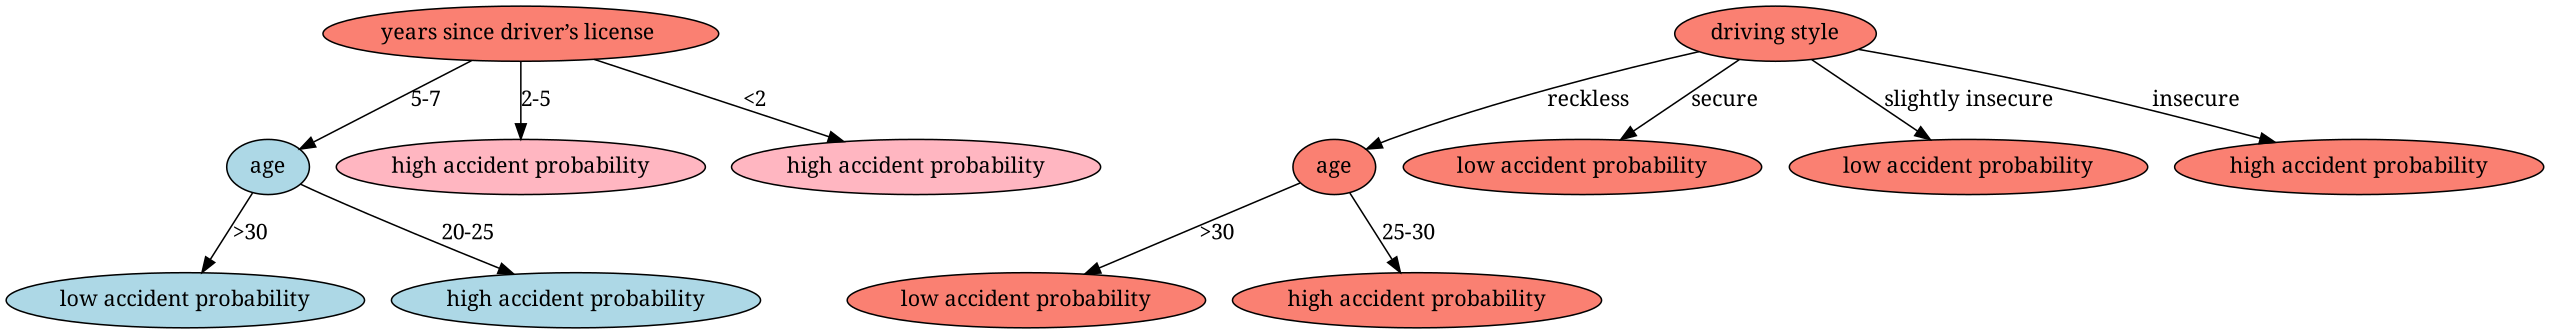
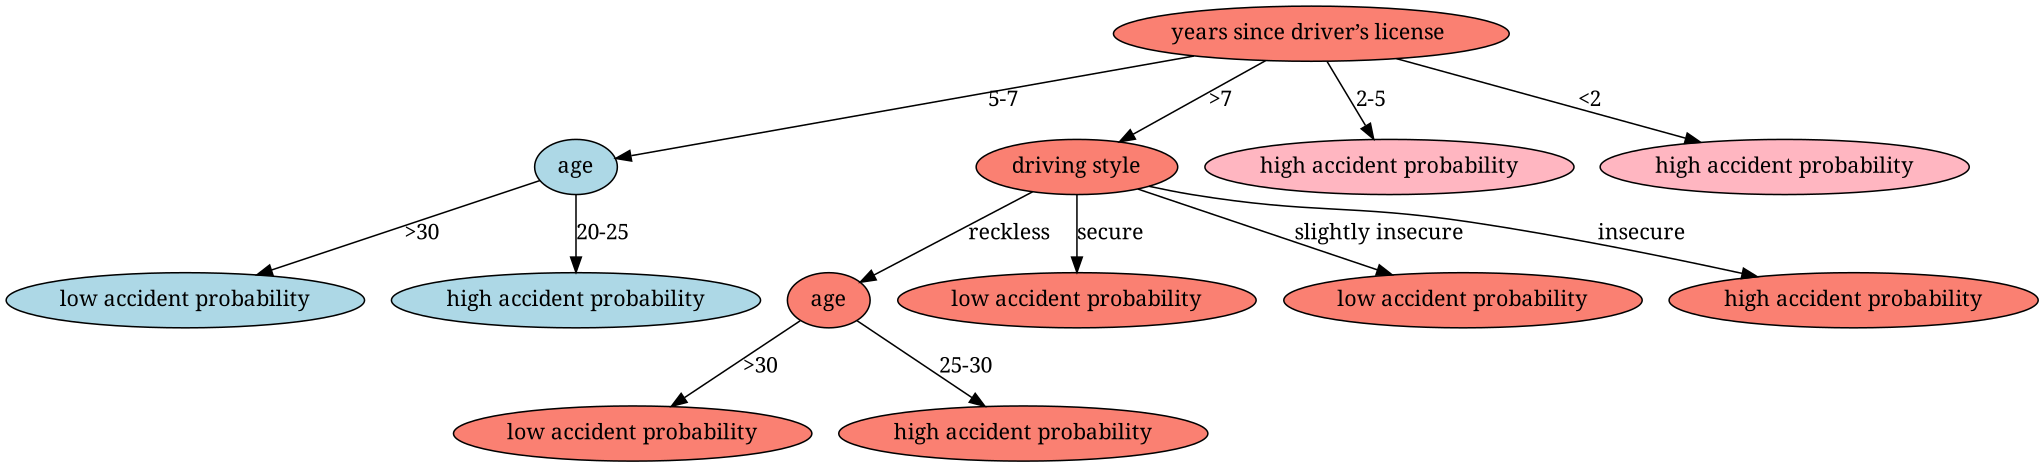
edge "years since driver’s license" -> "driving style": added, label ">7"
